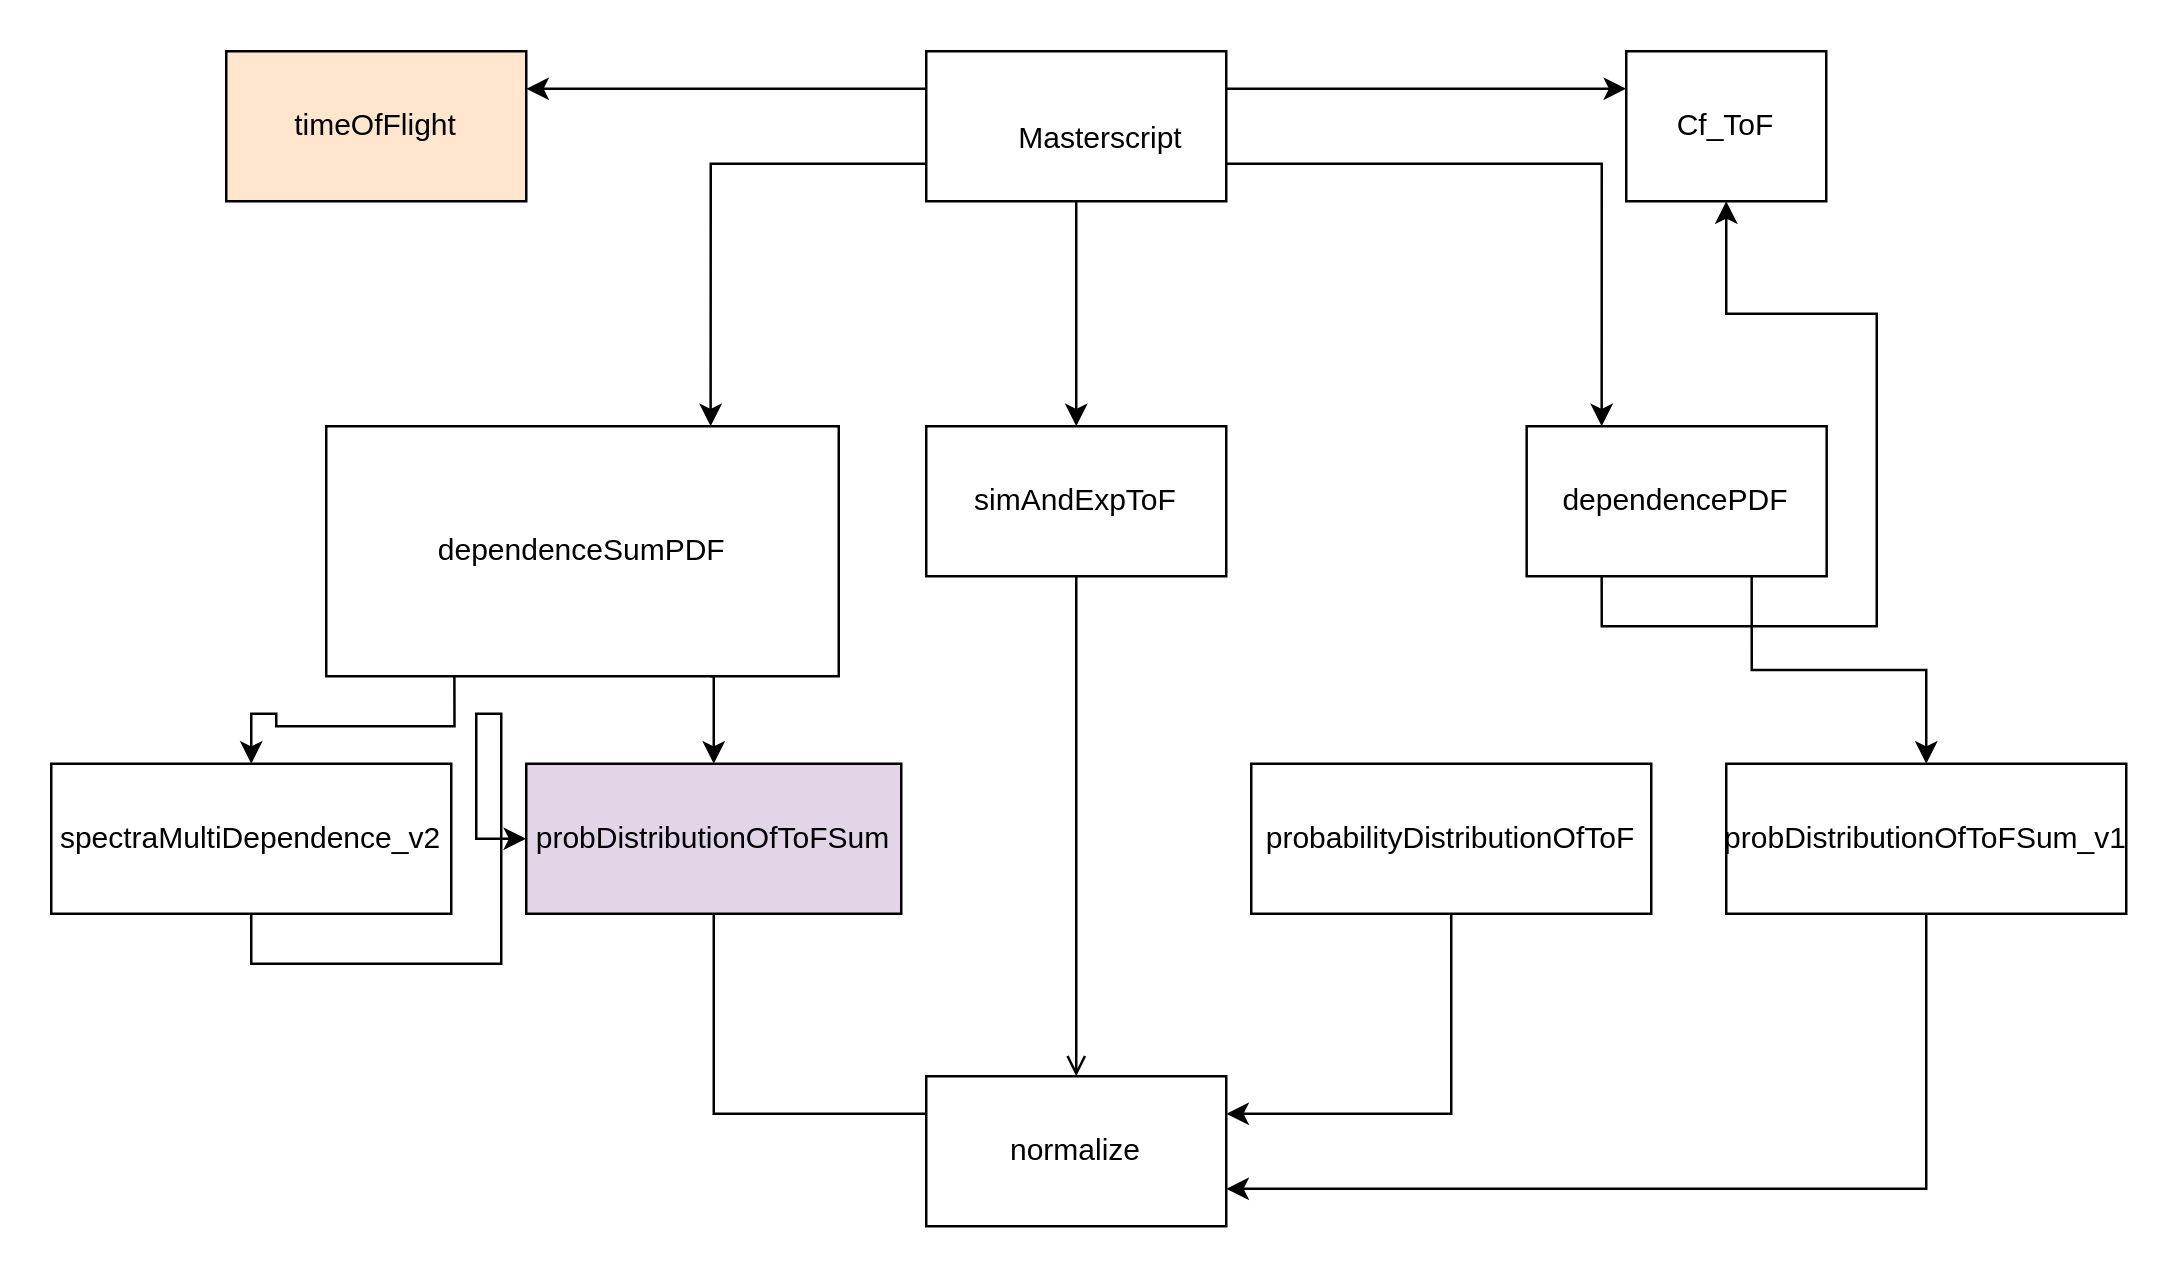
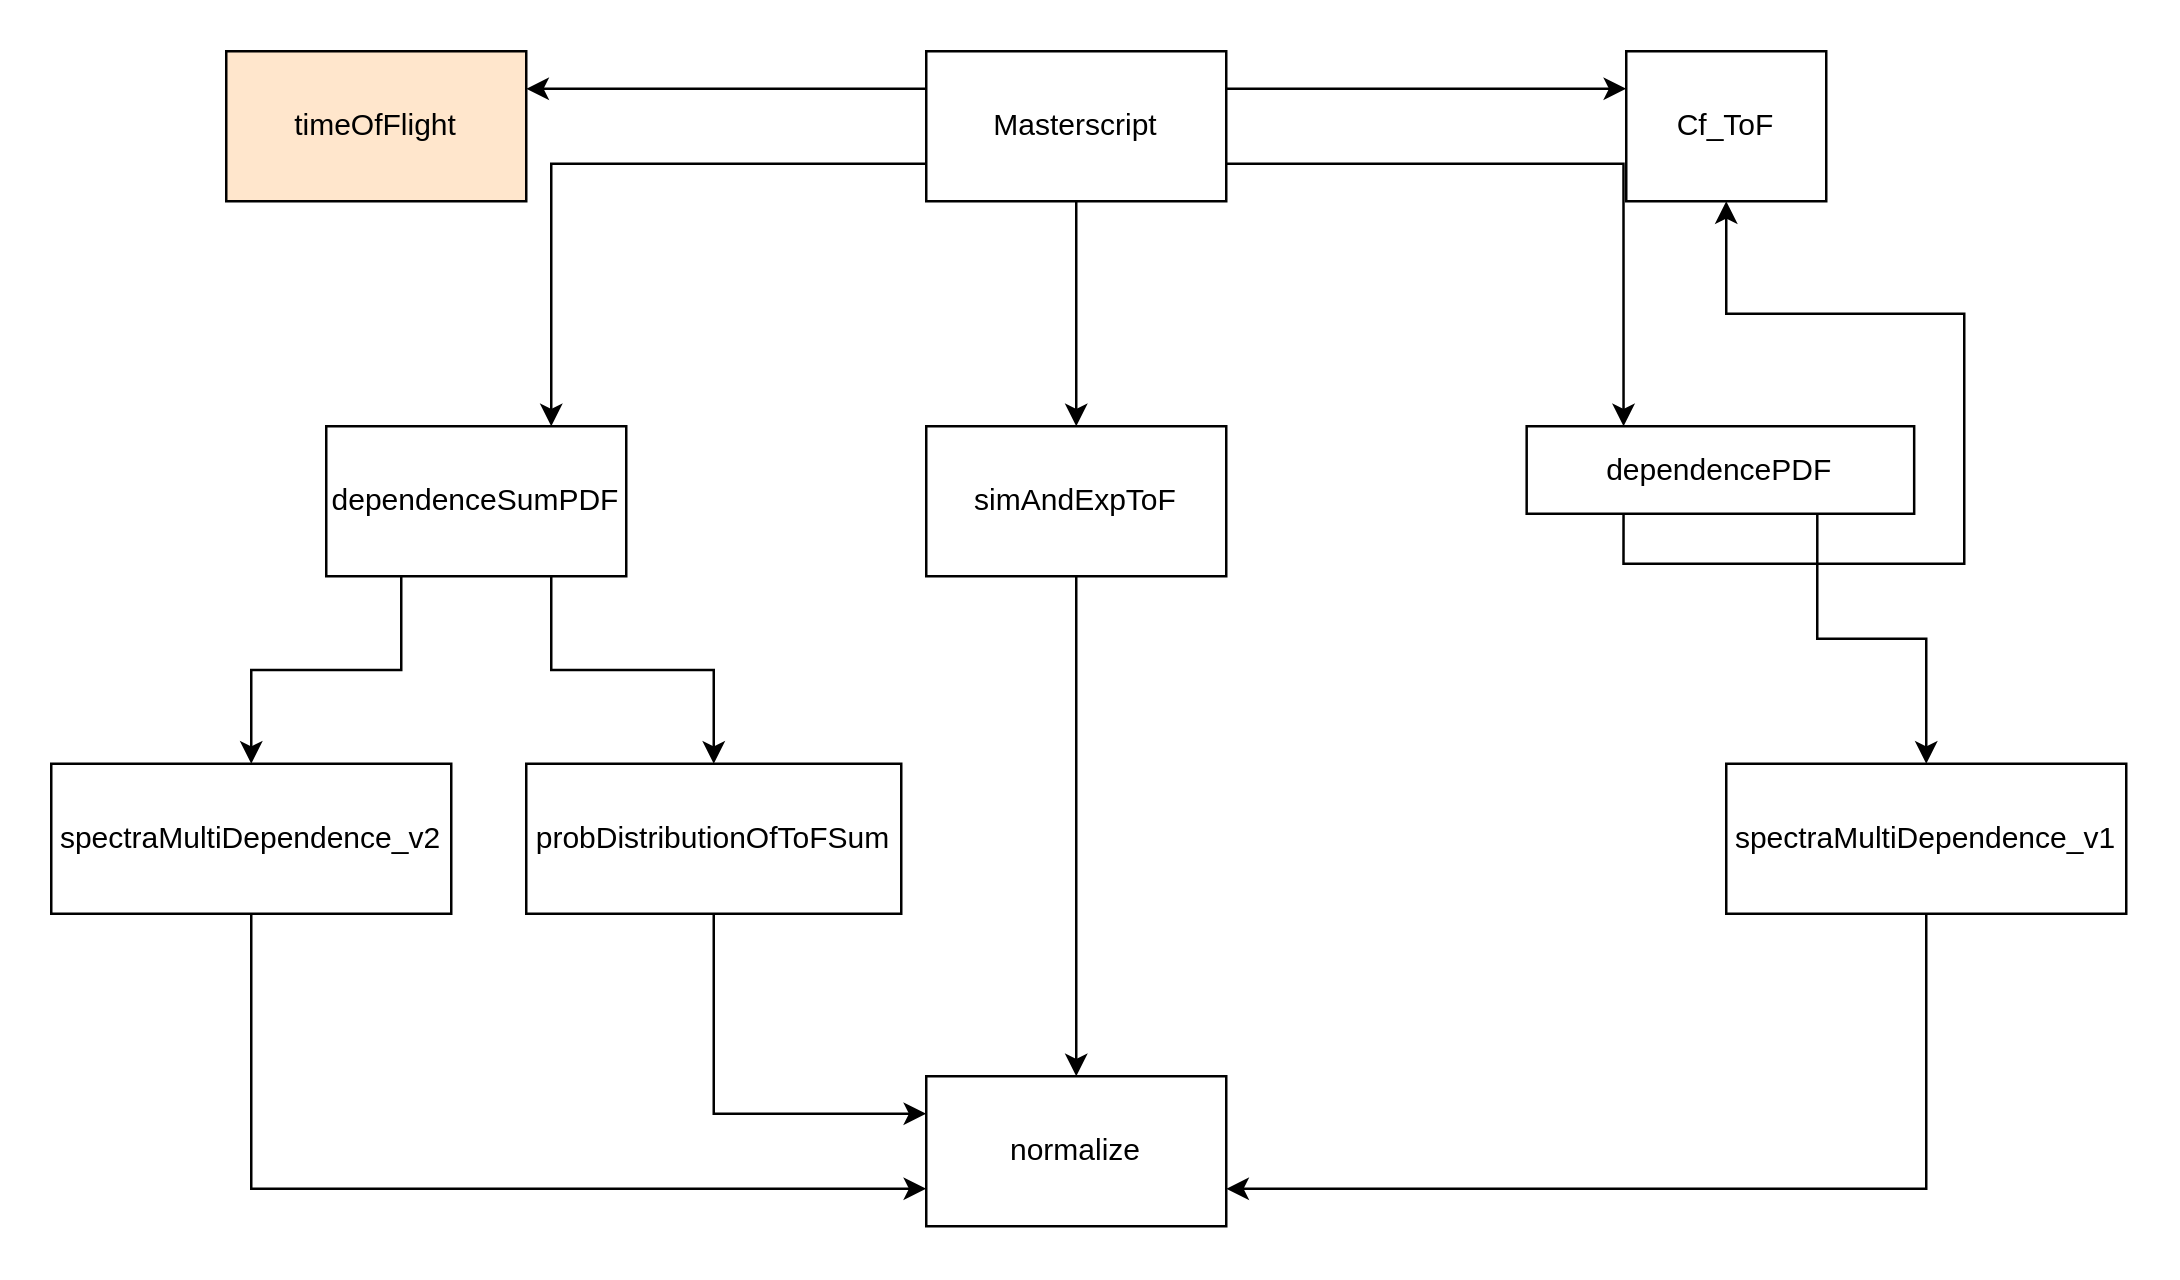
node "Masterscript": moved (1101, 139) -> (1076, 126)
node "dependencePDF": size 300x150 -> 388x88
node "dependenceSumPDF": size 513x250 -> 300x150
node "probDistributionOfToFSum": fillcolor #e1d5e7 -> #ffffff
node "probabilityDistributionOfToF": removed
node "probDistributionOfToFSum_v1": label "probDistributionOfToFSum_v1" -> "spectraMultiDependence_v1"
edge "spectraMultiDependence_v2" -> "probDistributionOfToFSum": now "spectraMultiDependence_v2" -> "normalize"
edge "simAndExpToF" -> "normalize": arrowhead open -> classic
edge "probDistributionOfToFSum" -- "normalize": arrowhead none -> classic
edge "probabilityDistributionOfToF" -> "normalize": removed
